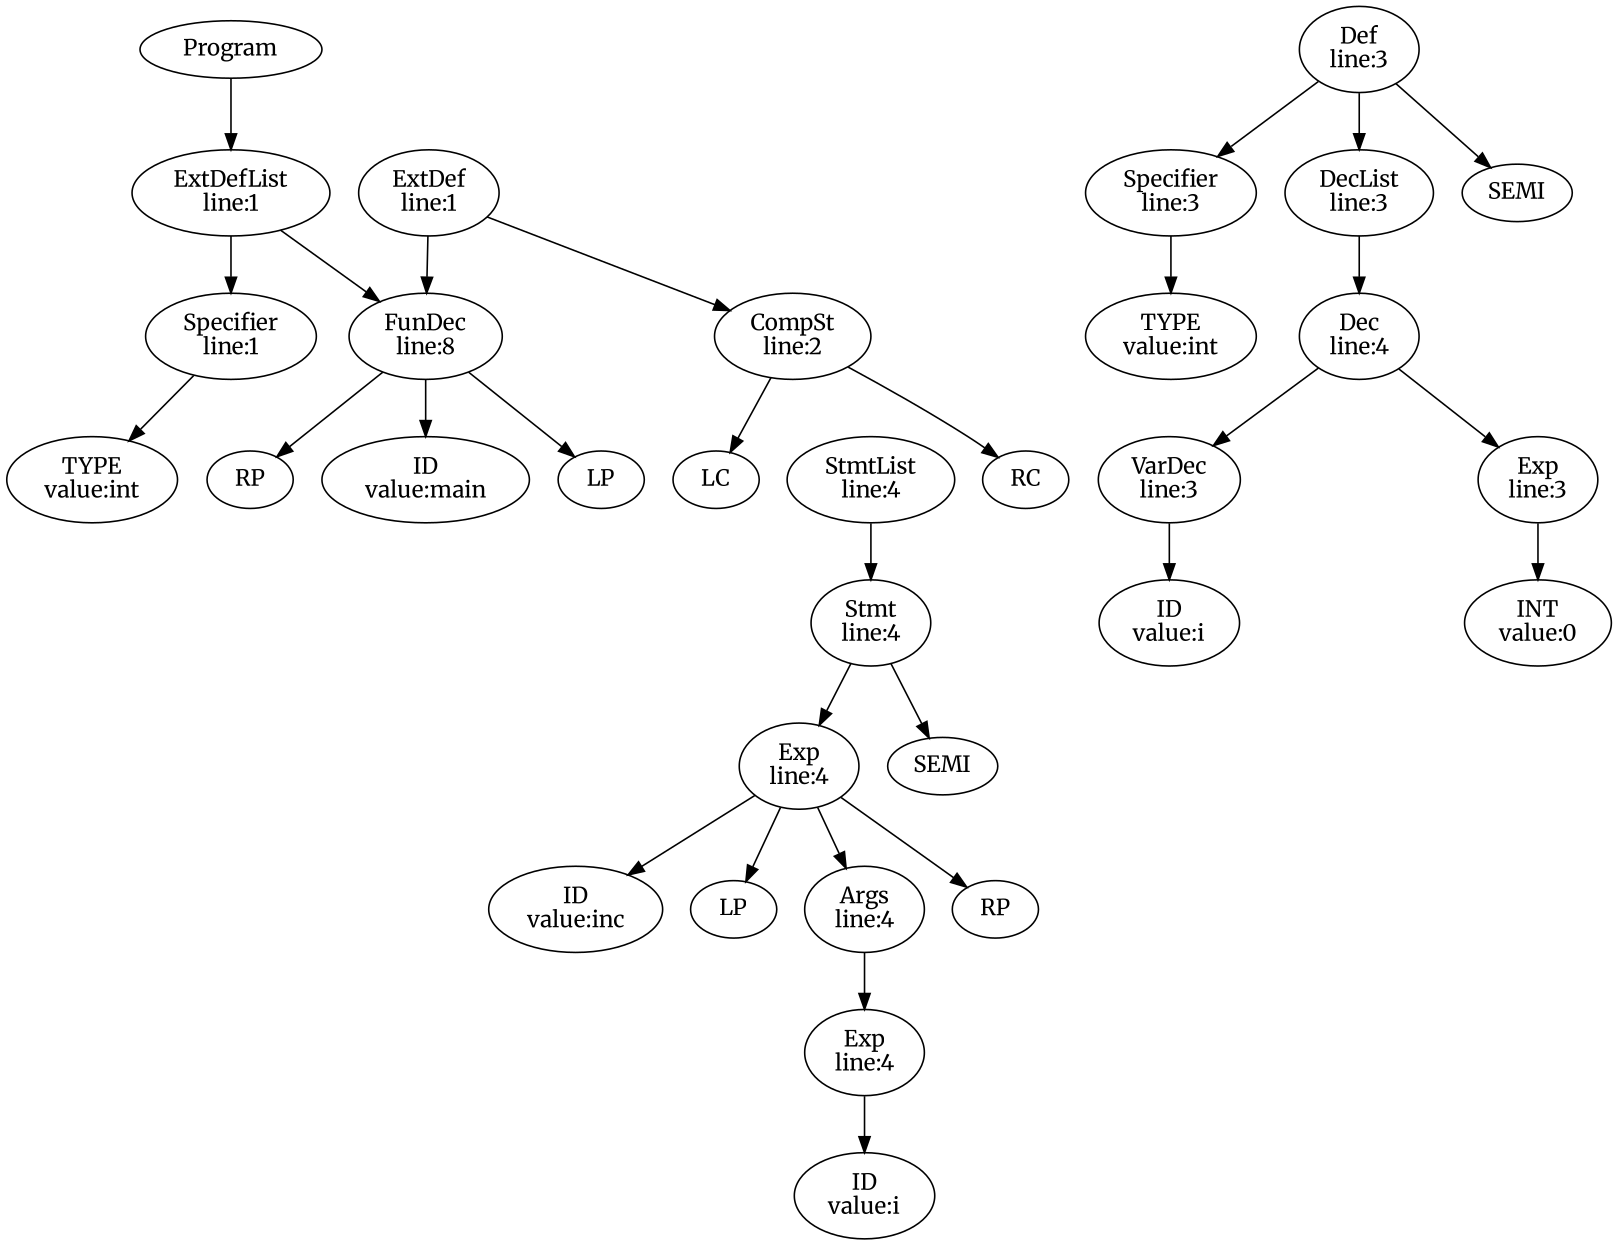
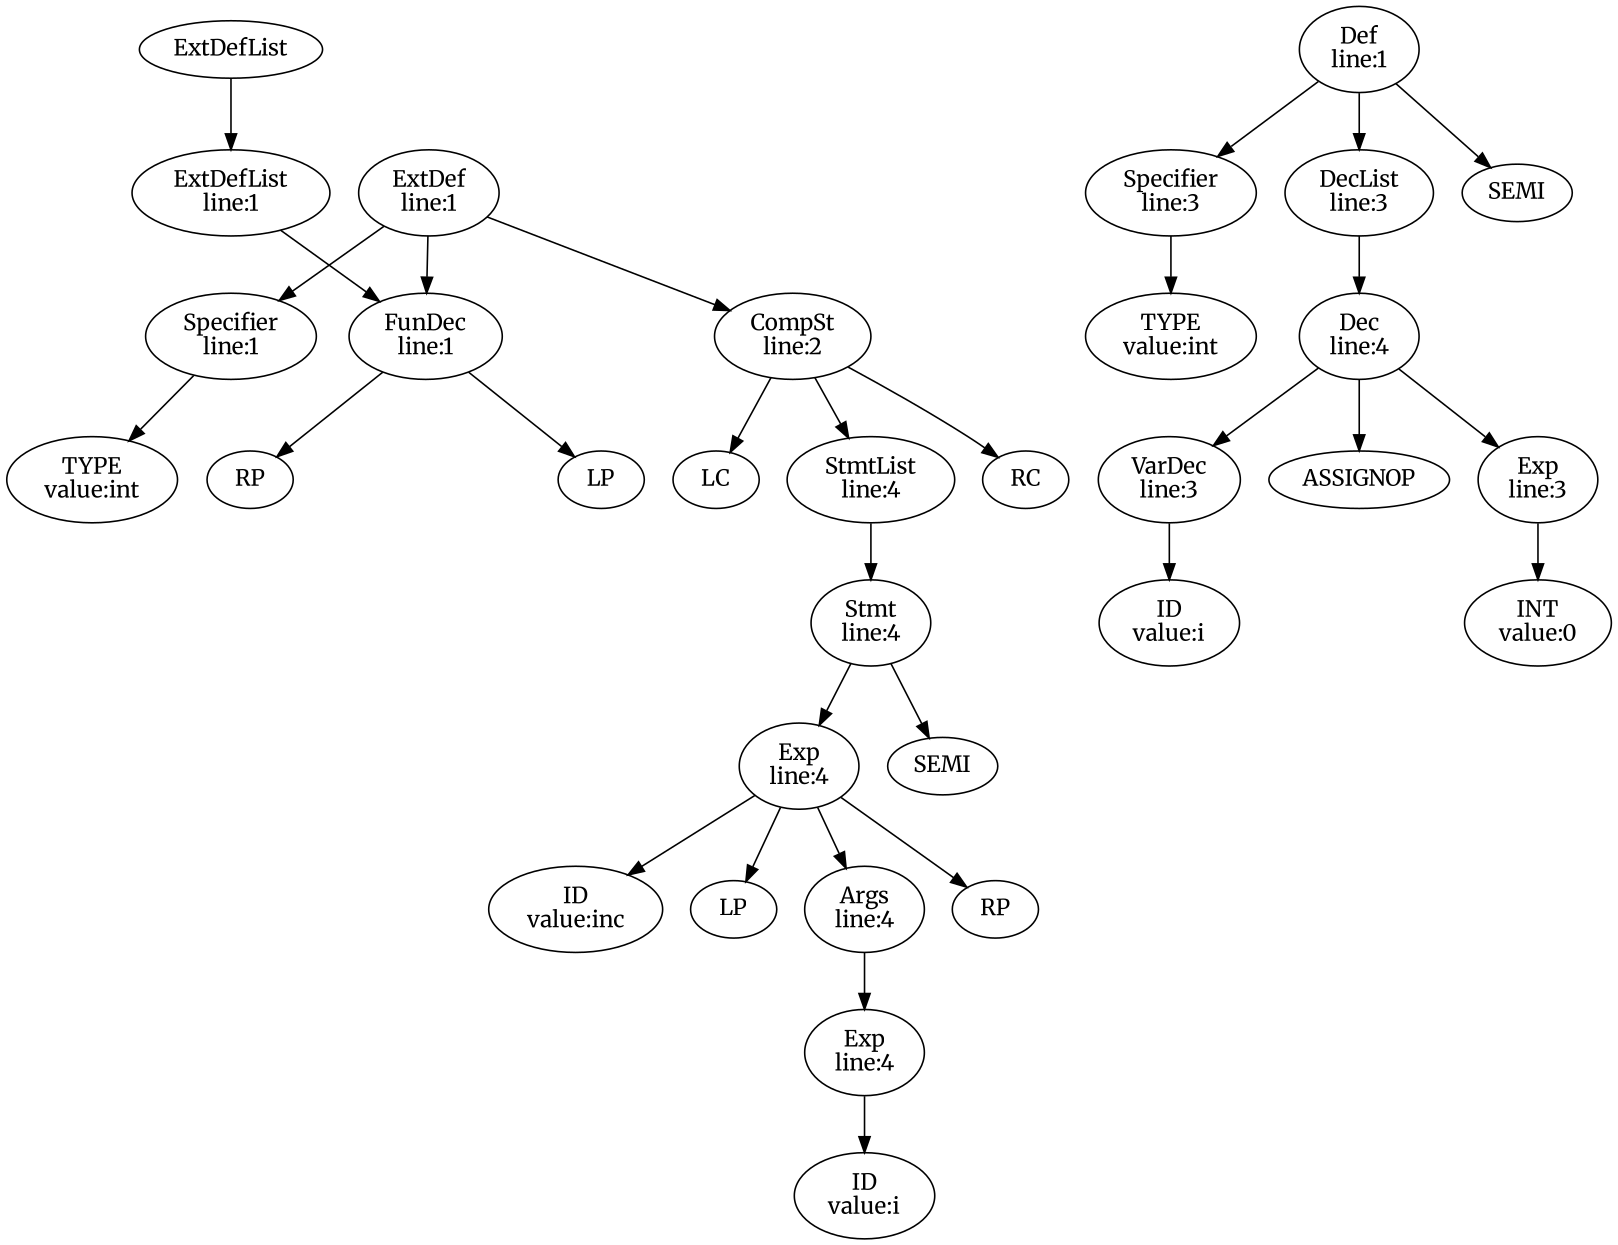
node "Program": label "Program" -> "ExtDefList"
node "Def line:3": label "Def line:3" -> "Def line:1"
edge "ExtDefList line:1" -> "Specifier line:1": now "ExtDef line:1" -> "Specifier line:1"
node "FunDec line:8": label "FunDec line:8" -> "FunDec line:1"
edge "CompSt line:2" -> "StmtList line:4": added
node "ID value:main": removed
node "ASSIGNOP": added
